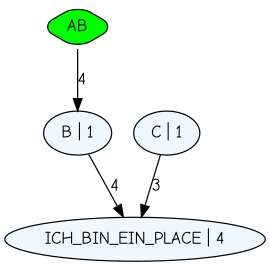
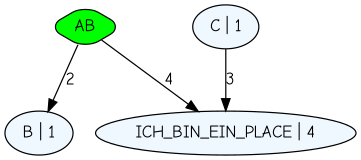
edge "AB" -> "B | 1": label "4" -> "2"
edge "B | 1" -> "ICH_BIN_EIN_PLACE | 4": now "AB" -> "ICH_BIN_EIN_PLACE | 4"
